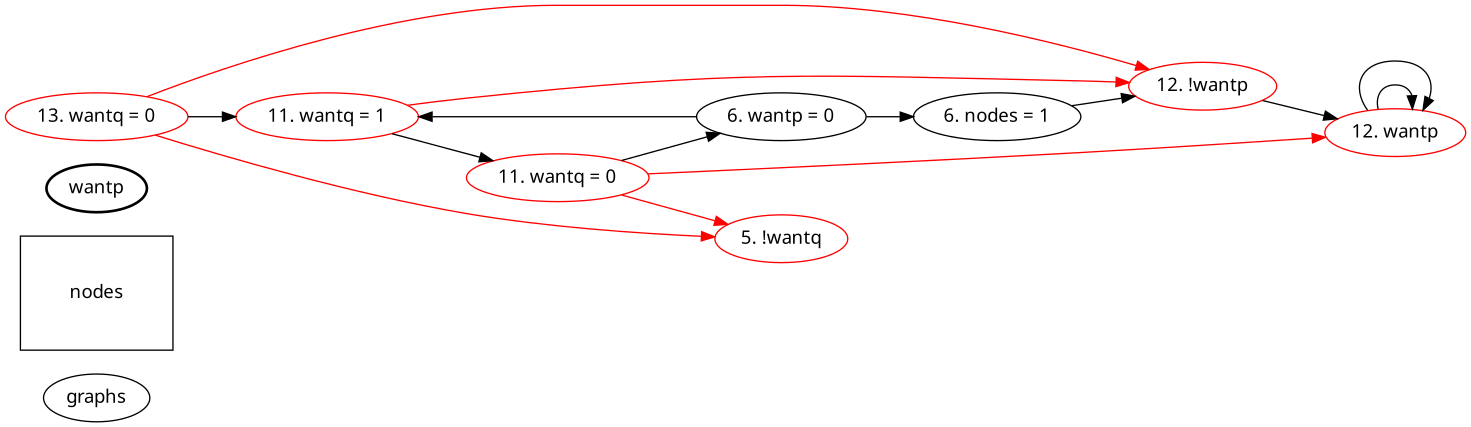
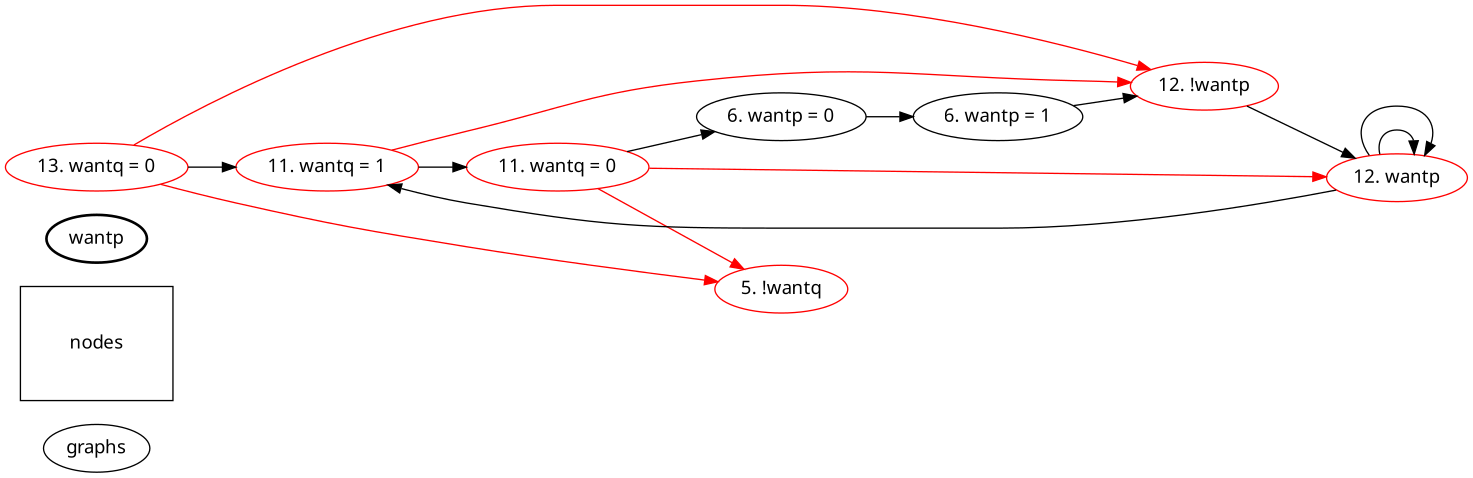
edge "6. wantp = 0" -> "11. wantq = 1": now "12. wantp" -> "11. wantq = 1"
node "6. nodes = 1": label "6. nodes = 1" -> "6. wantp = 1"
